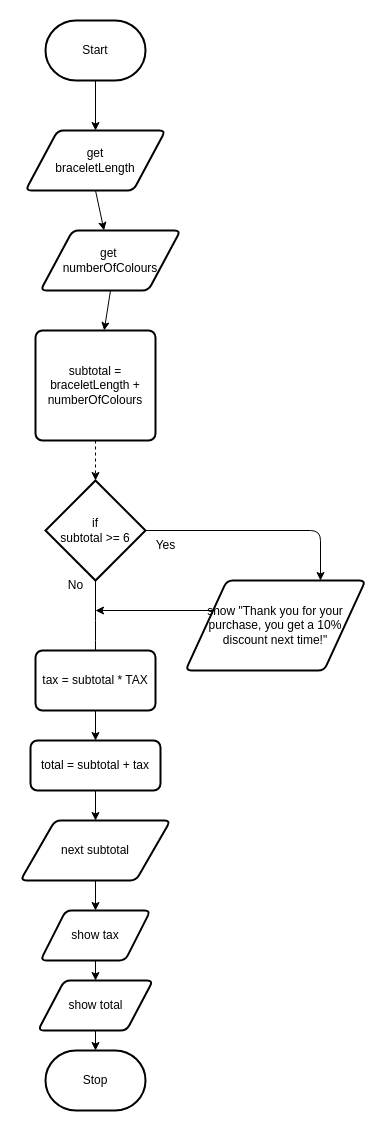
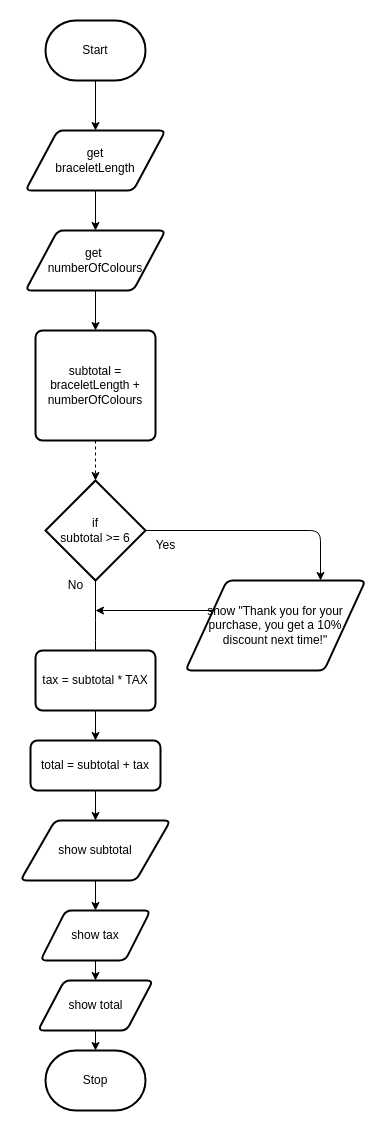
node "get numberOfColours": moved (111, 261) -> (96, 261)
node "next subtotal": label "next subtotal" -> "show subtotal"
